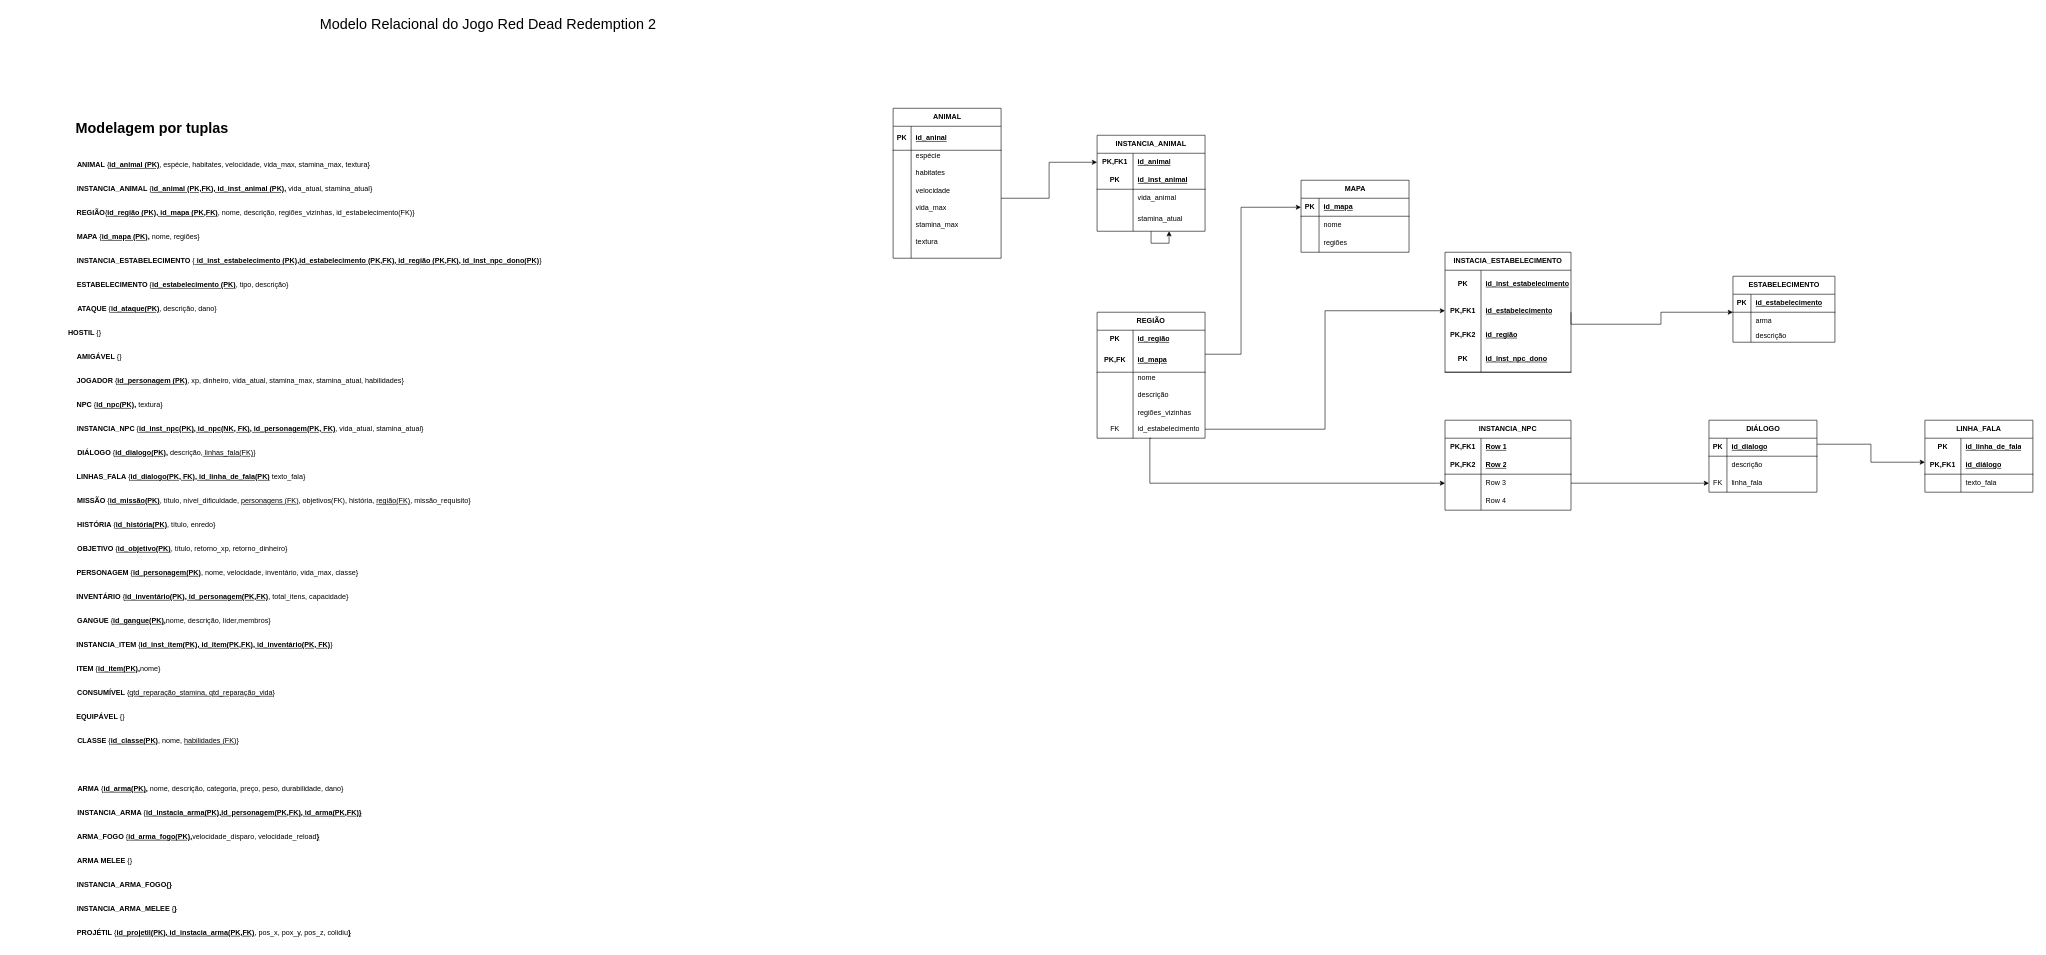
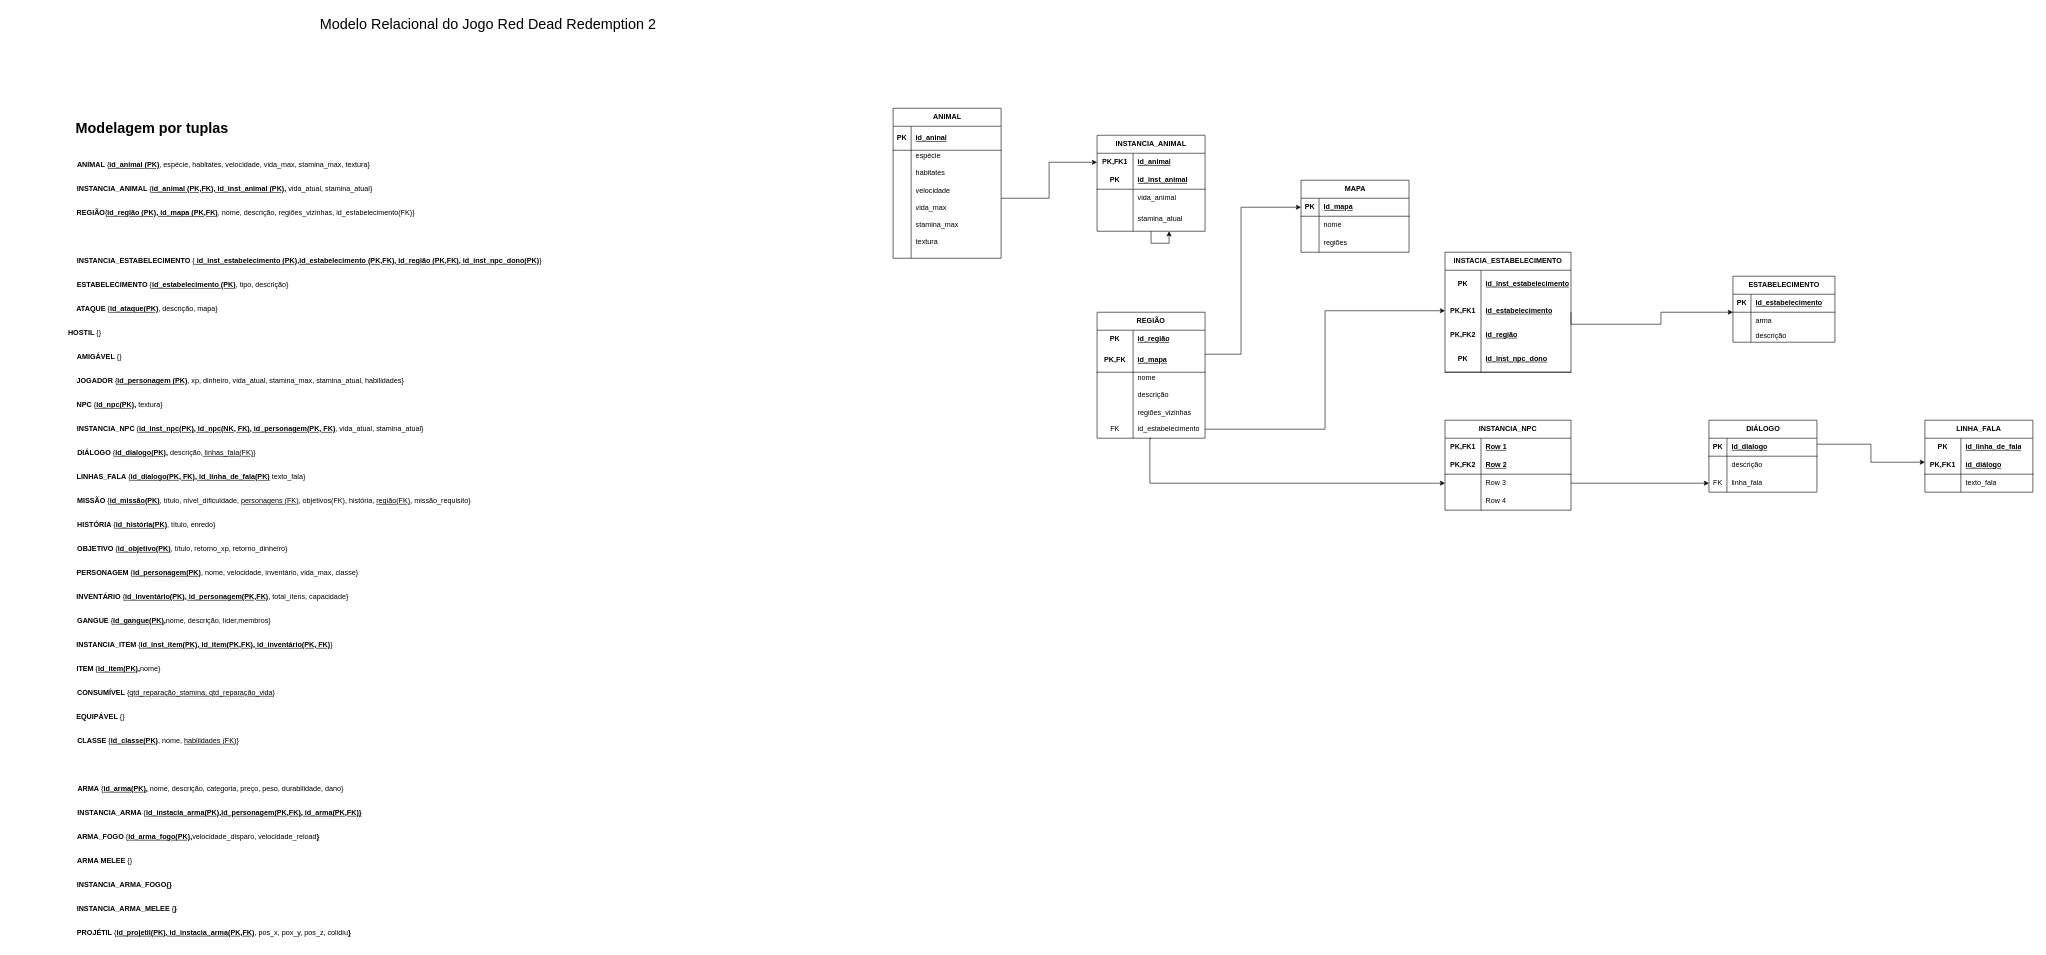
node "MAPA {id_mapa (PK), nome, regiões}": removed
node "ATAQUE {id_ataque(PK), descrição, dano}": label "ATAQUE {id_ataque(PK), descrição, dano}" -> "ATAQUE {id_ataque(PK), descrição, mapa}"
